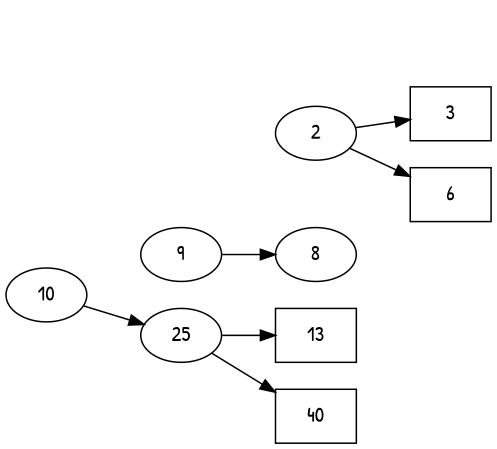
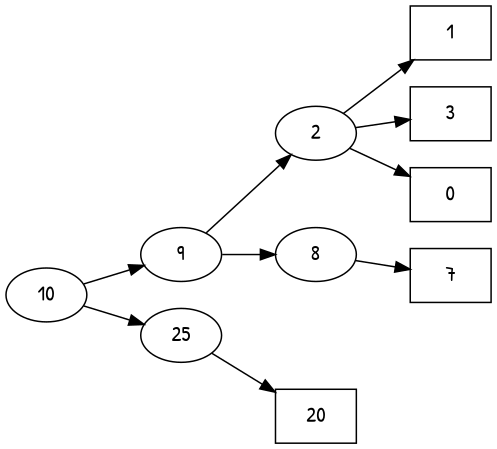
node "1": added
node "6": label "6" -> "0"
edge "9" -> "2": added
node "7": added
edge "10" -> "9": added
node "13": removed
node "40": label "40" -> "20"
